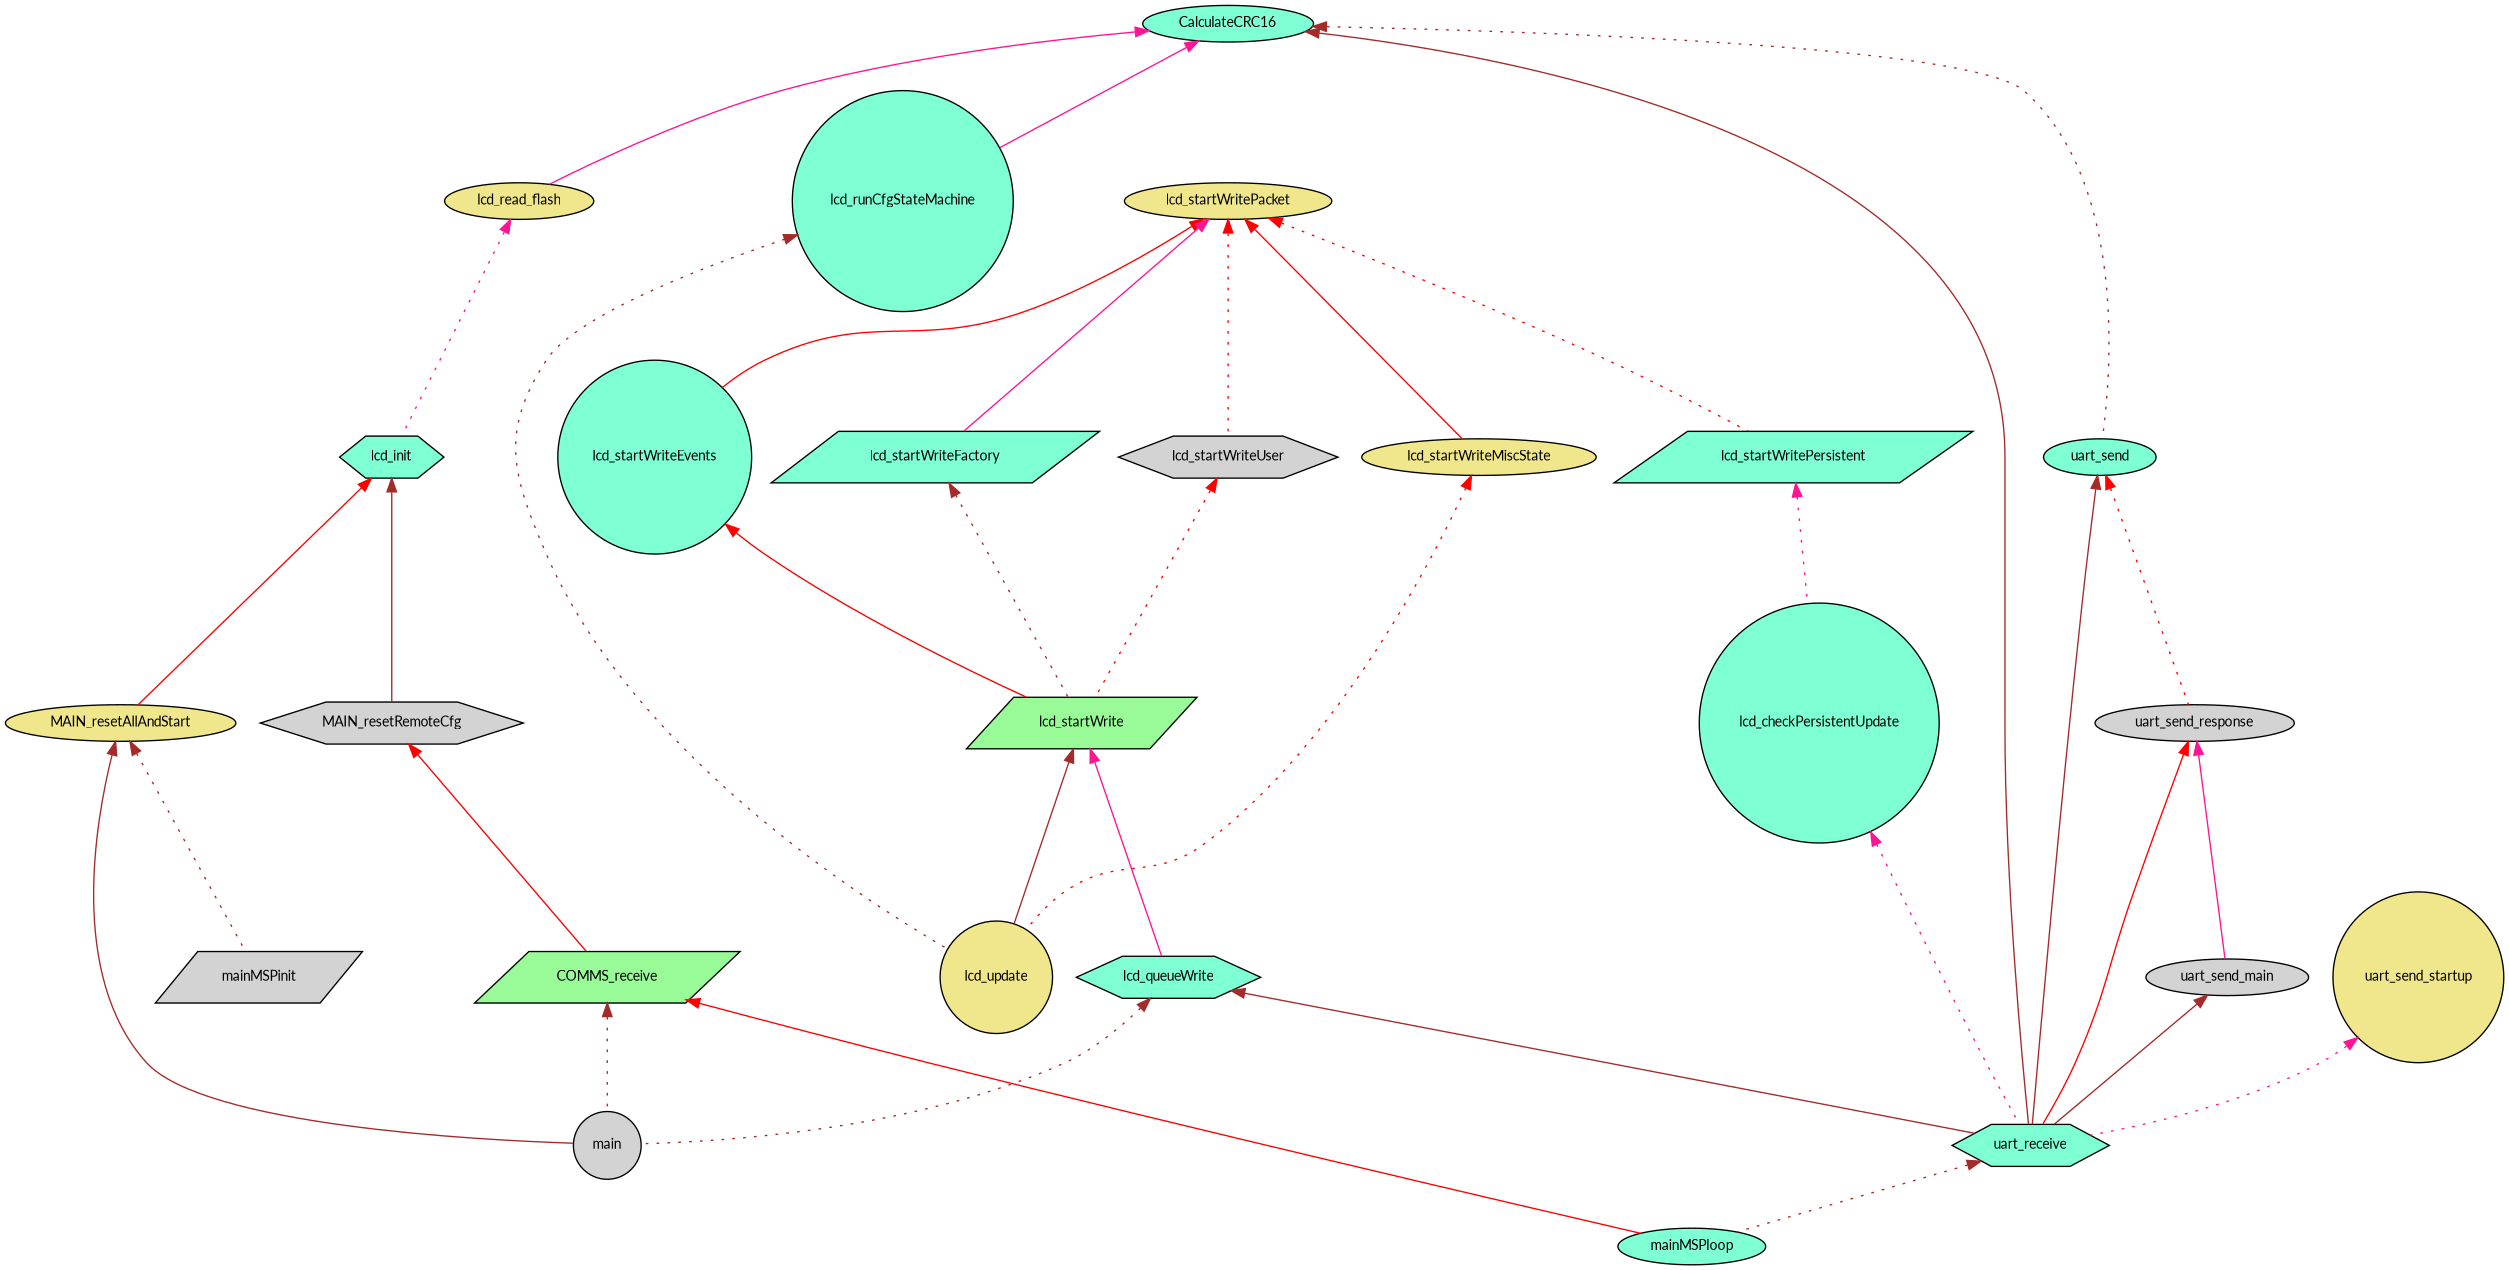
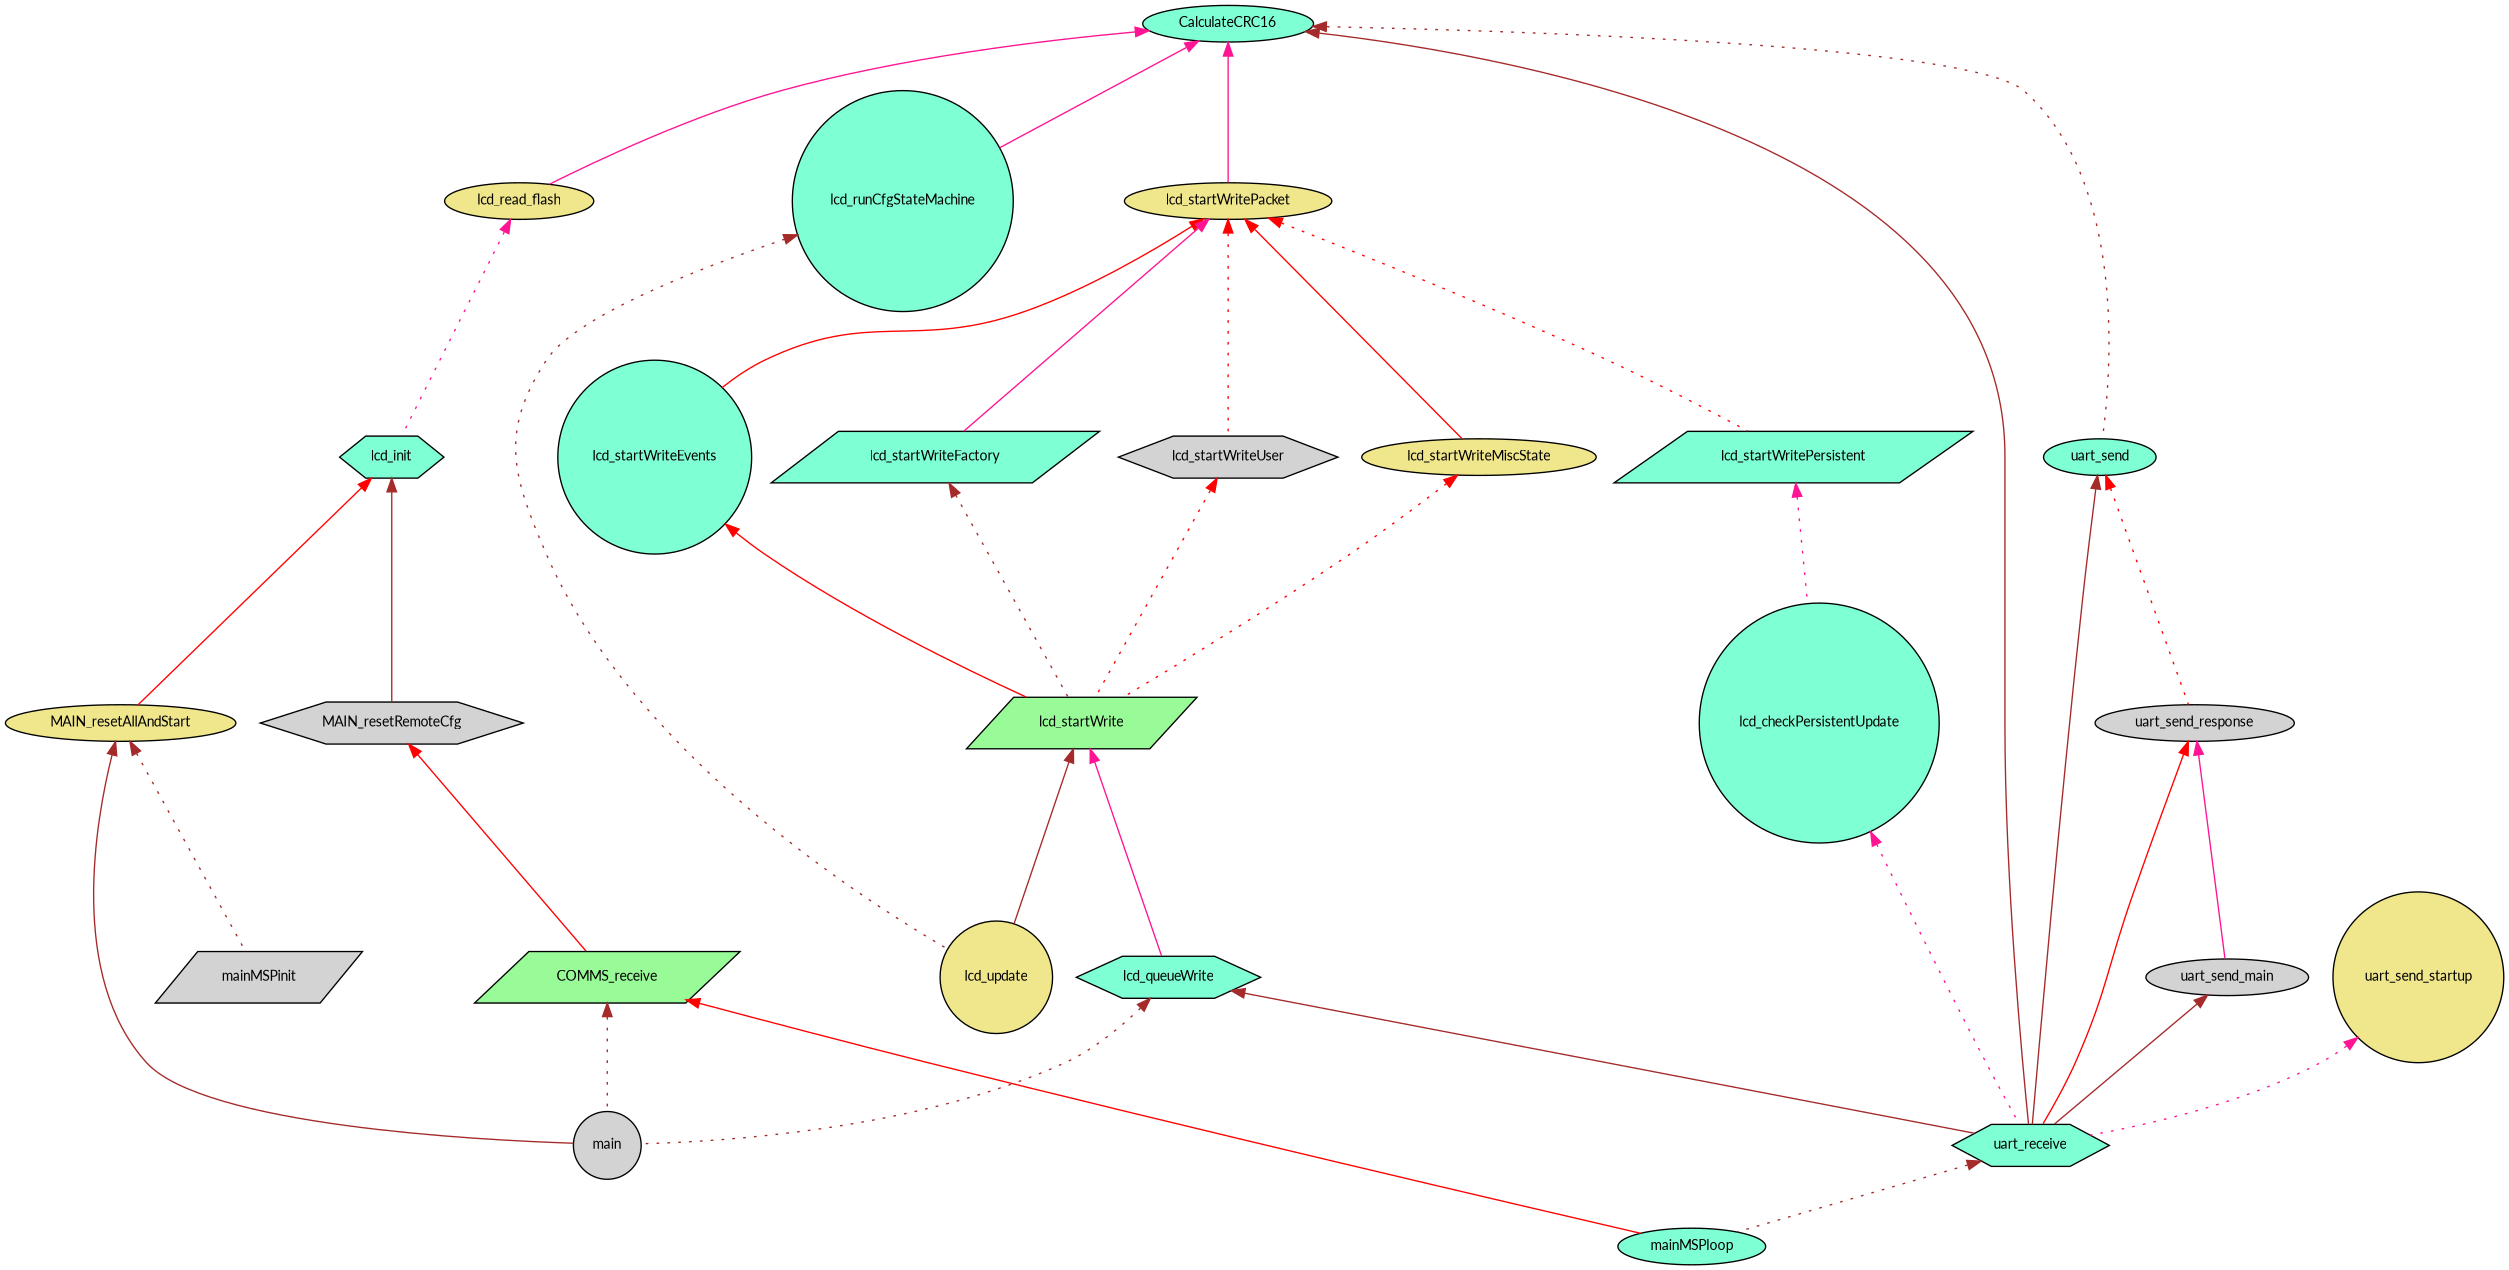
edge "lcd_startWritePacket" -> "CalculateCRC16": added
edge "lcd_update" -> "lcd_startWriteMiscState": now "lcd_startWrite" -> "lcd_startWriteMiscState"
